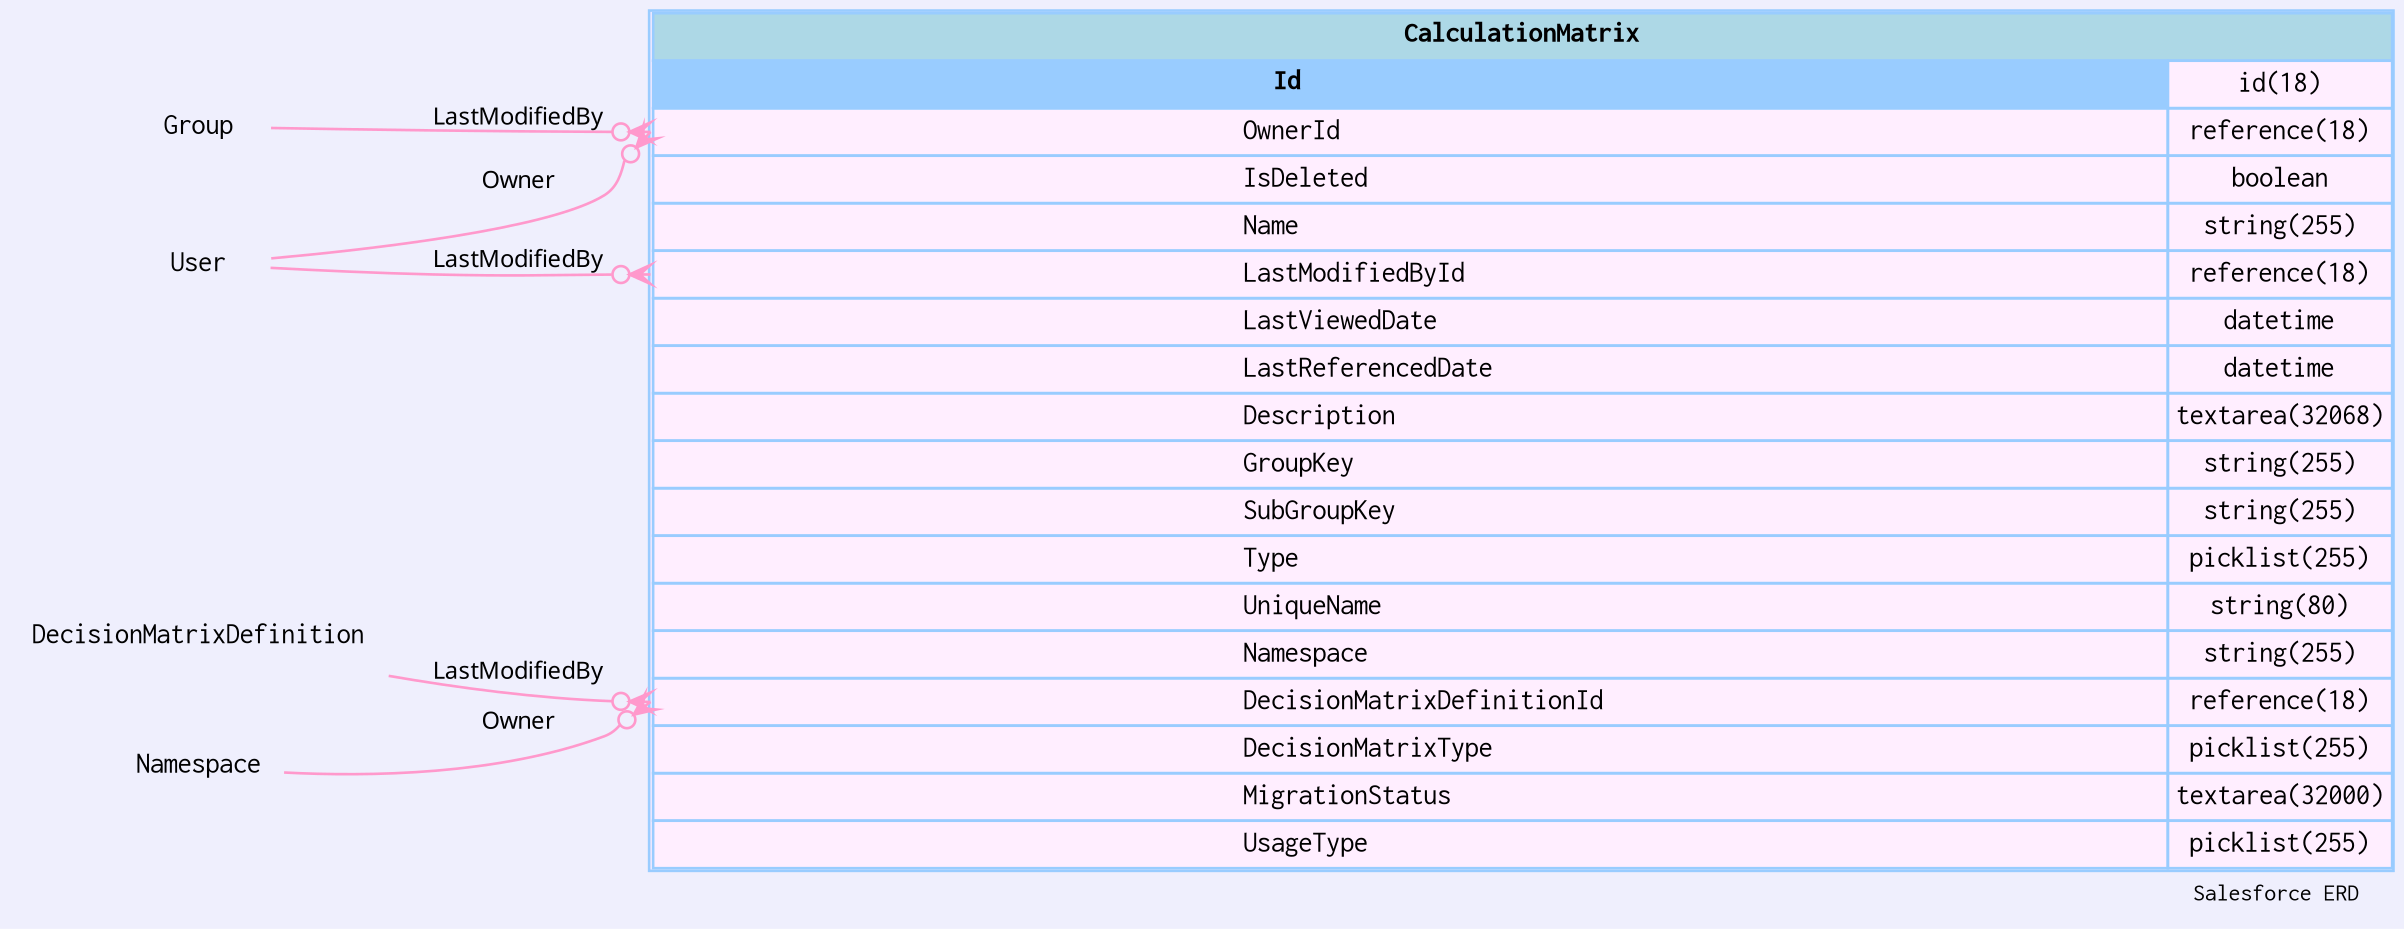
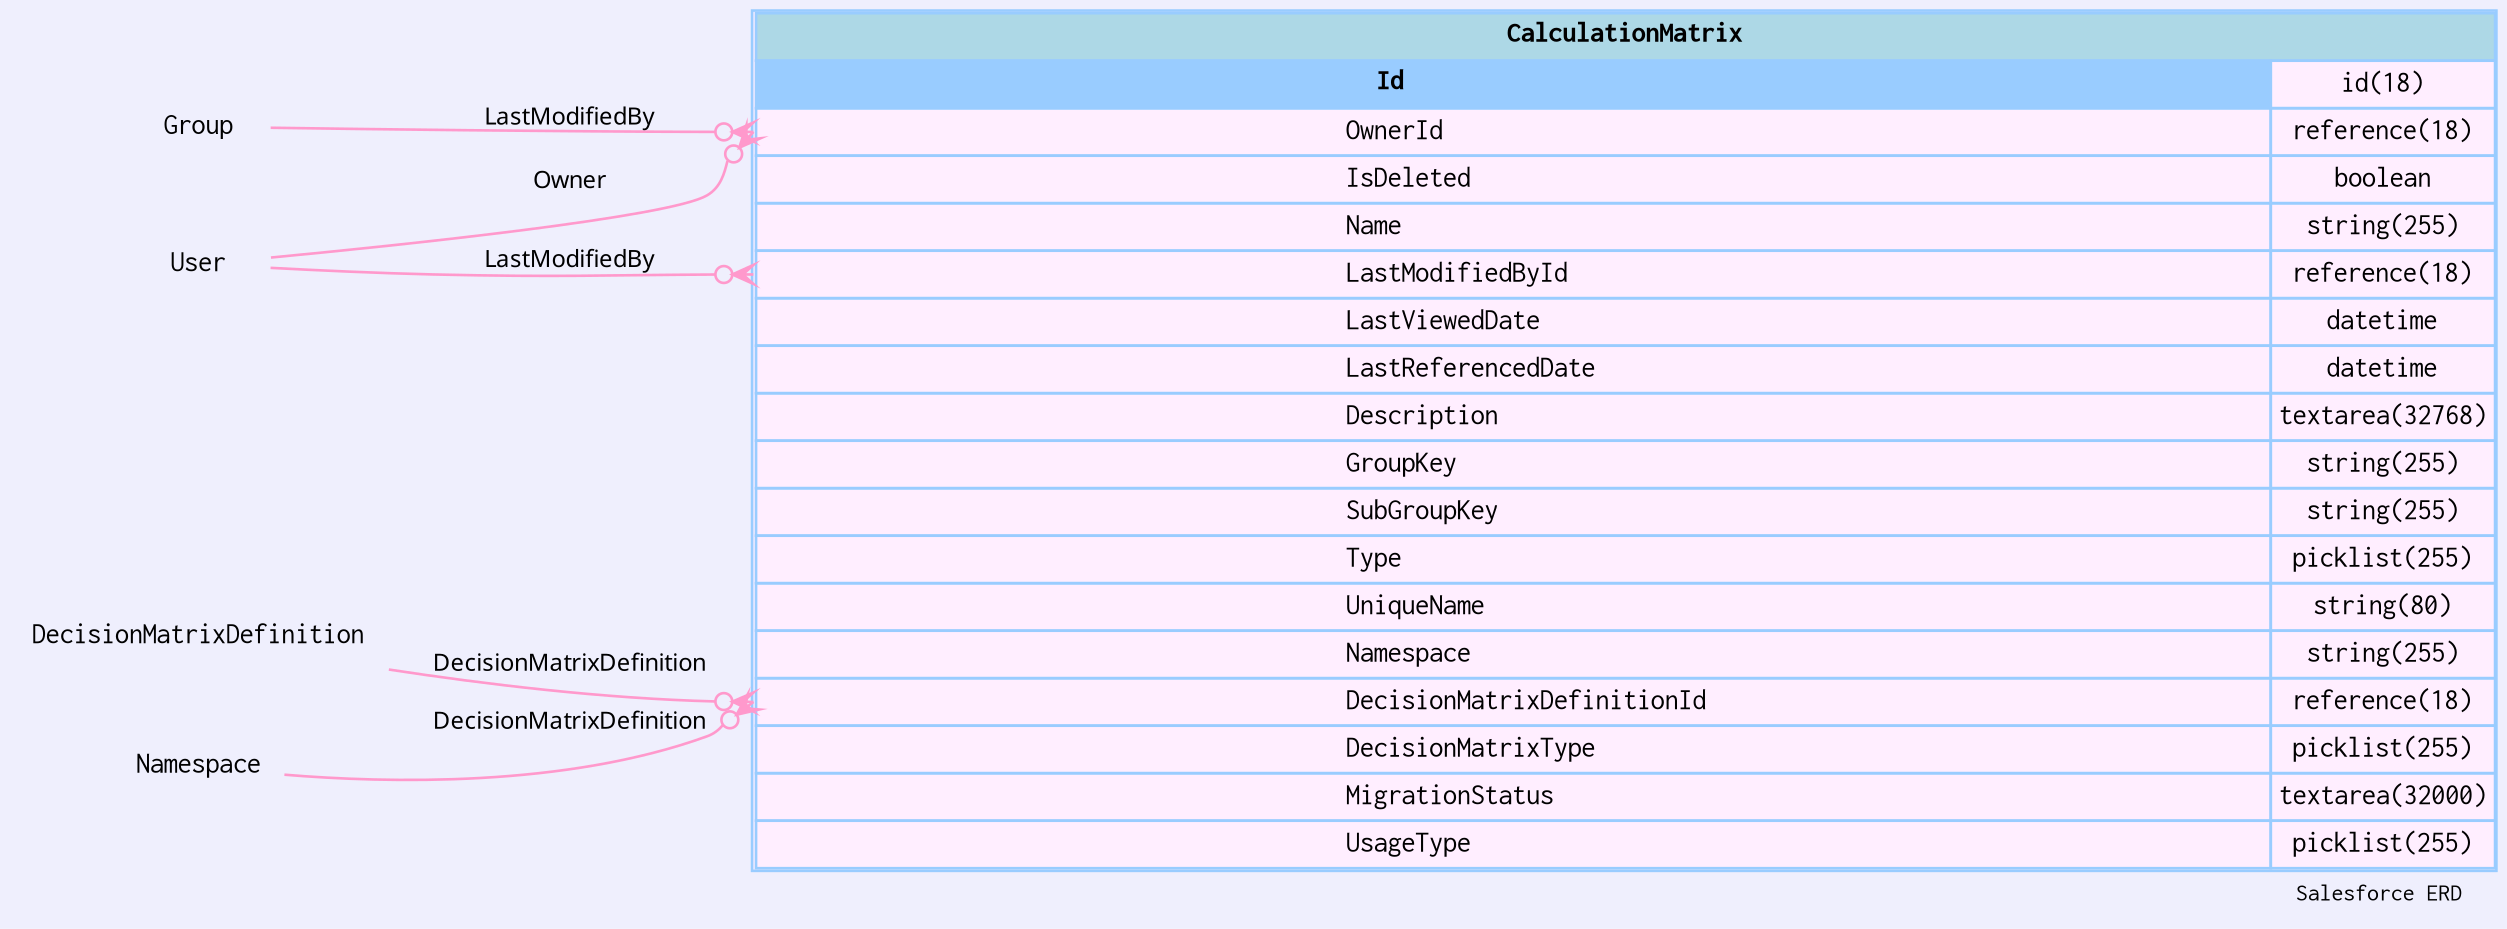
node "CalculationMatrix": text "textarea(32068)" -> "textarea(32768)"
edge "DecisionMatrixDefinition" -> "CalculationMatrix": label "LastModifiedBy" -> "DecisionMatrixDefinition"
edge "Namespace" -> "CalculationMatrix": label "Owner" -> "DecisionMatrixDefinition"
